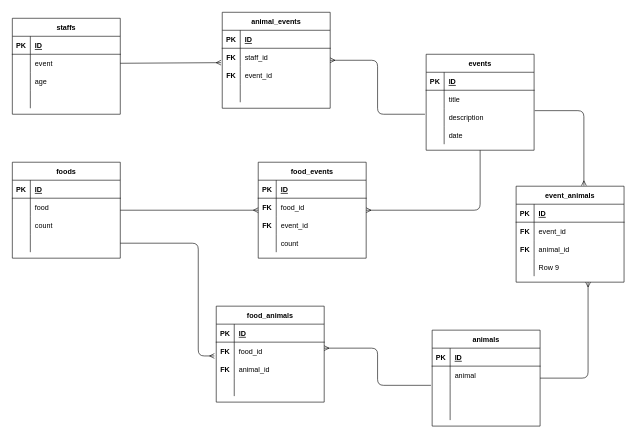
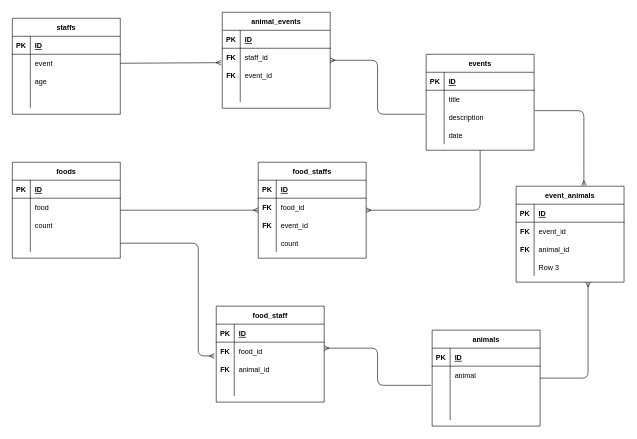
node "food_events": label "food_events" -> "food_staffs"
node "Row 9": label "Row 9" -> "Row 3"
node "food_animals": label "food_animals" -> "food_staff"
